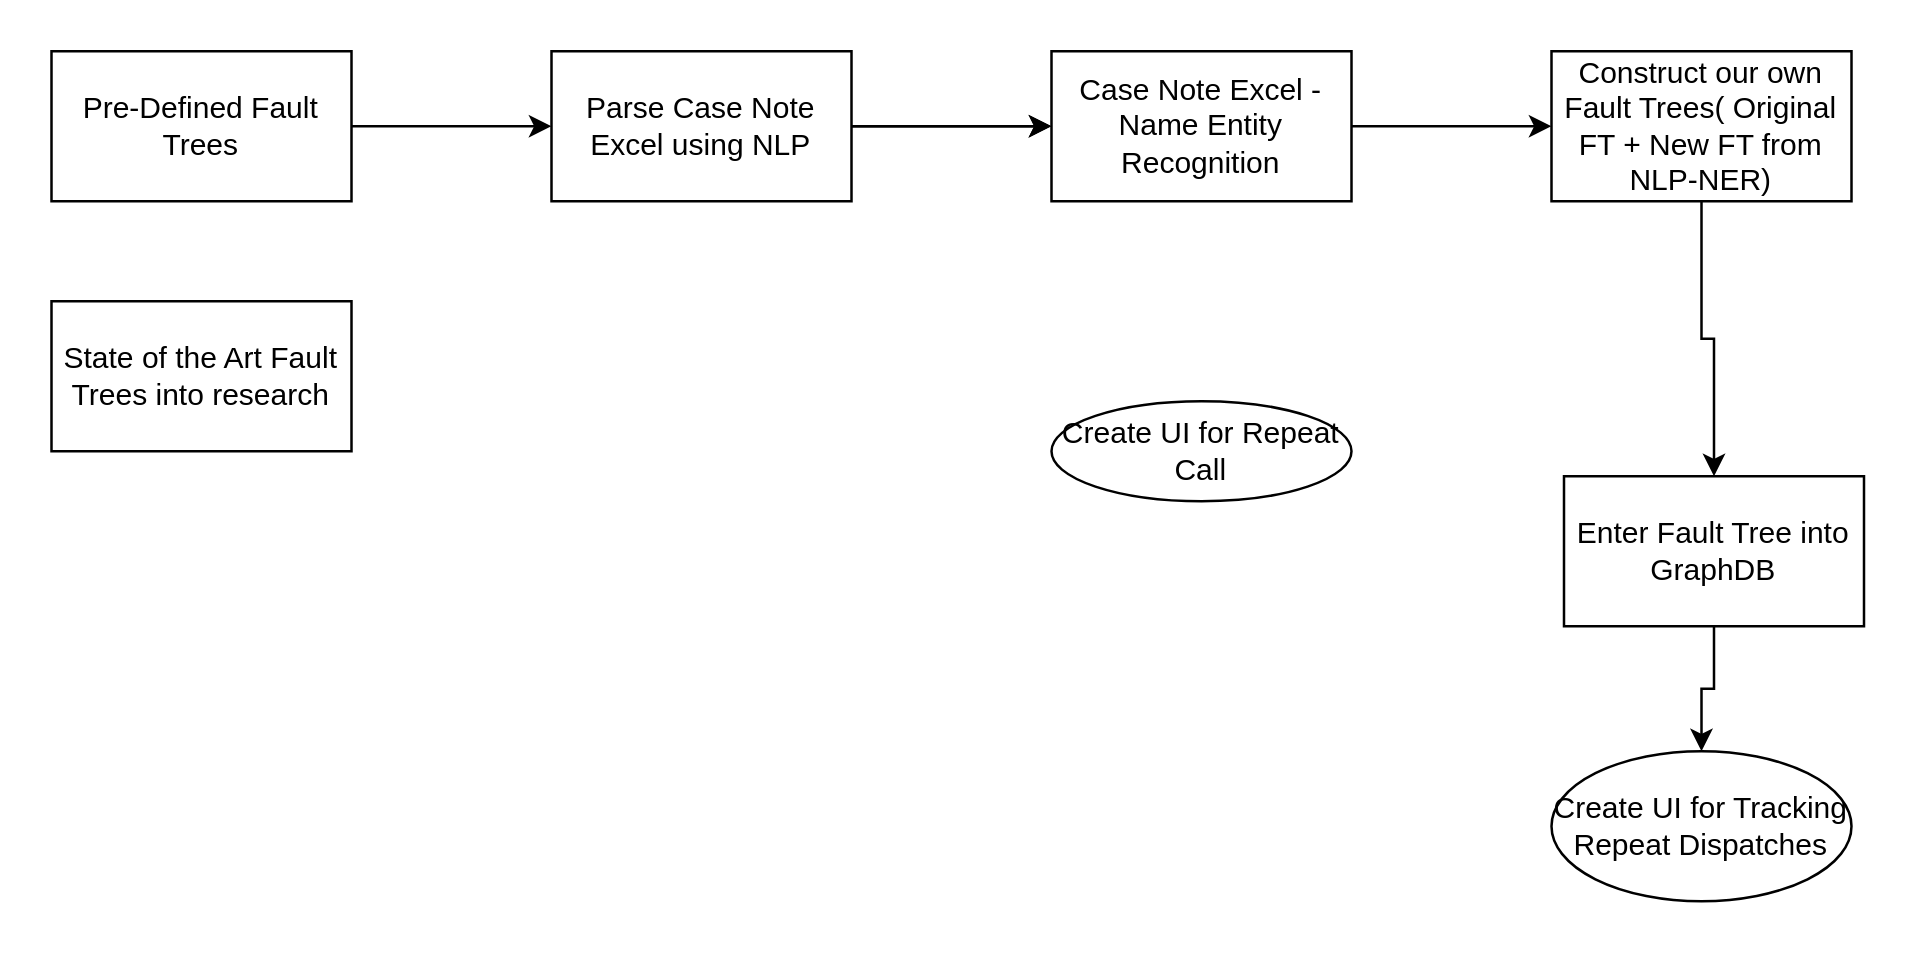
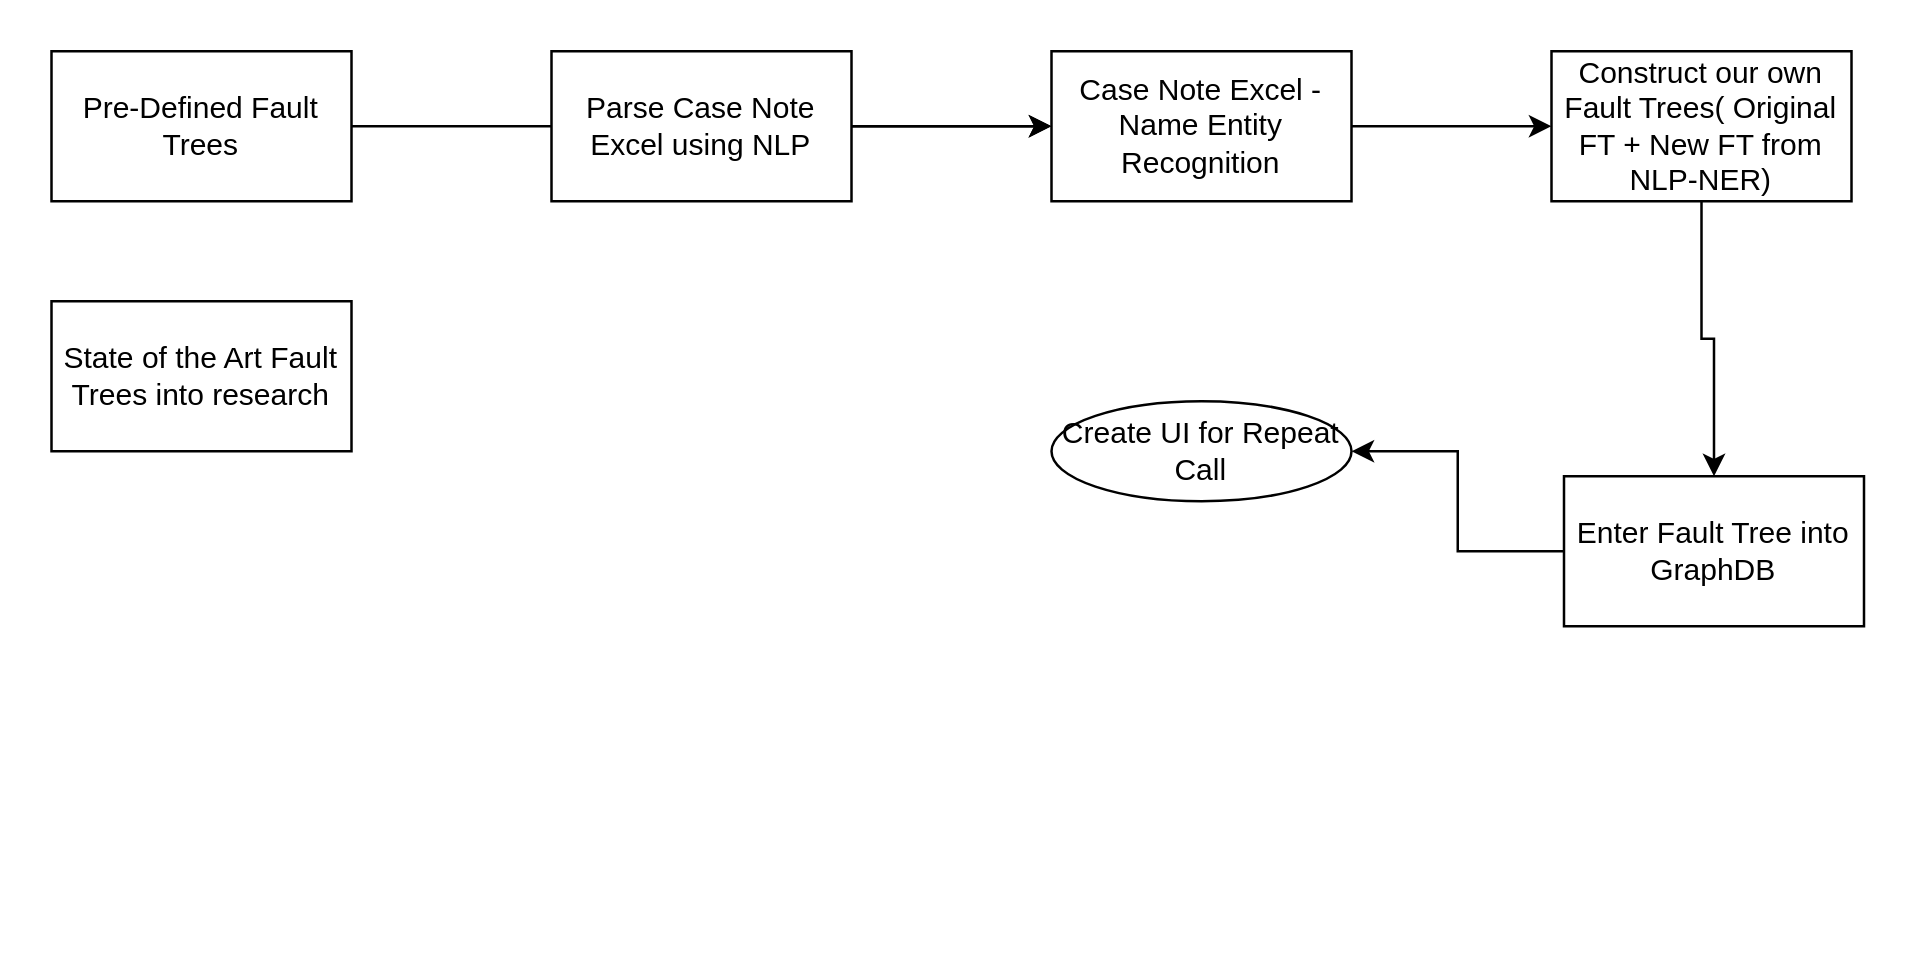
edge "Pre-Defined Fault Trees" -> "Parse Case Note Excel using NLP": arrowhead classic -> none
edge "Enter Fault Tree into GraphDB" -> "Create UI for Repeat Call": added
edge "Enter Fault Tree into GraphDB" -> "Create UI for Tracking Repeat Dispatches": removed
node "Create UI for Tracking Repeat Dispatches": removed
